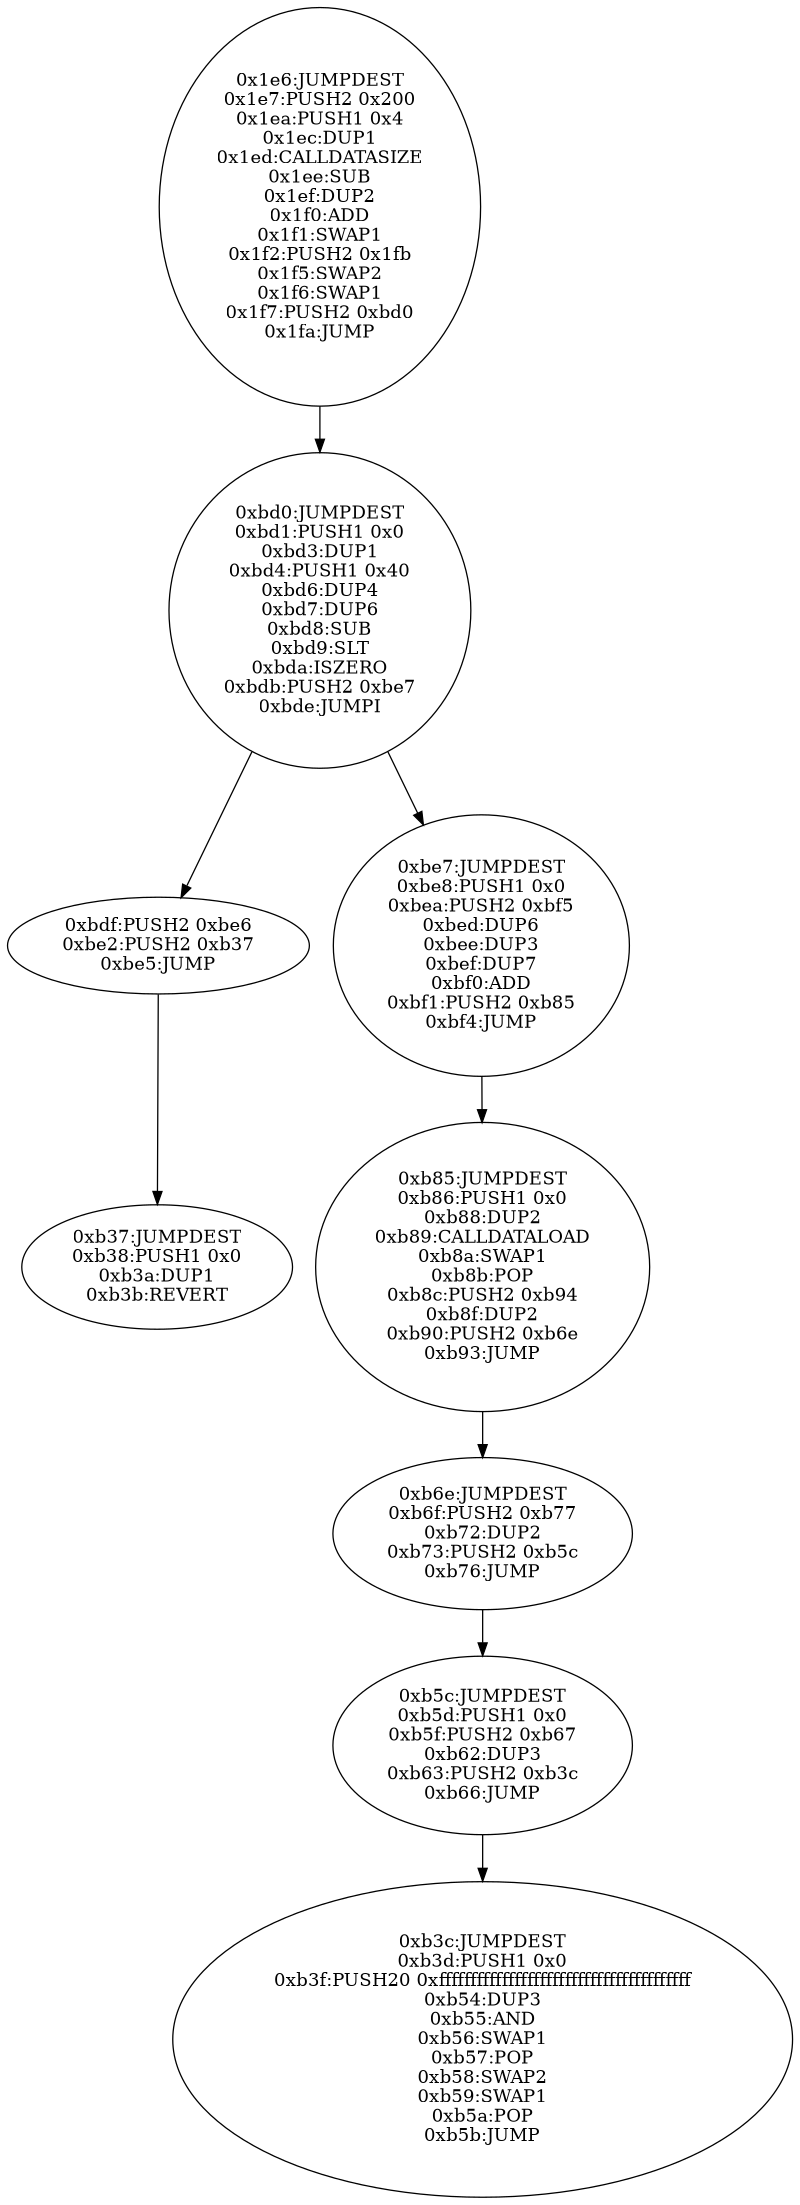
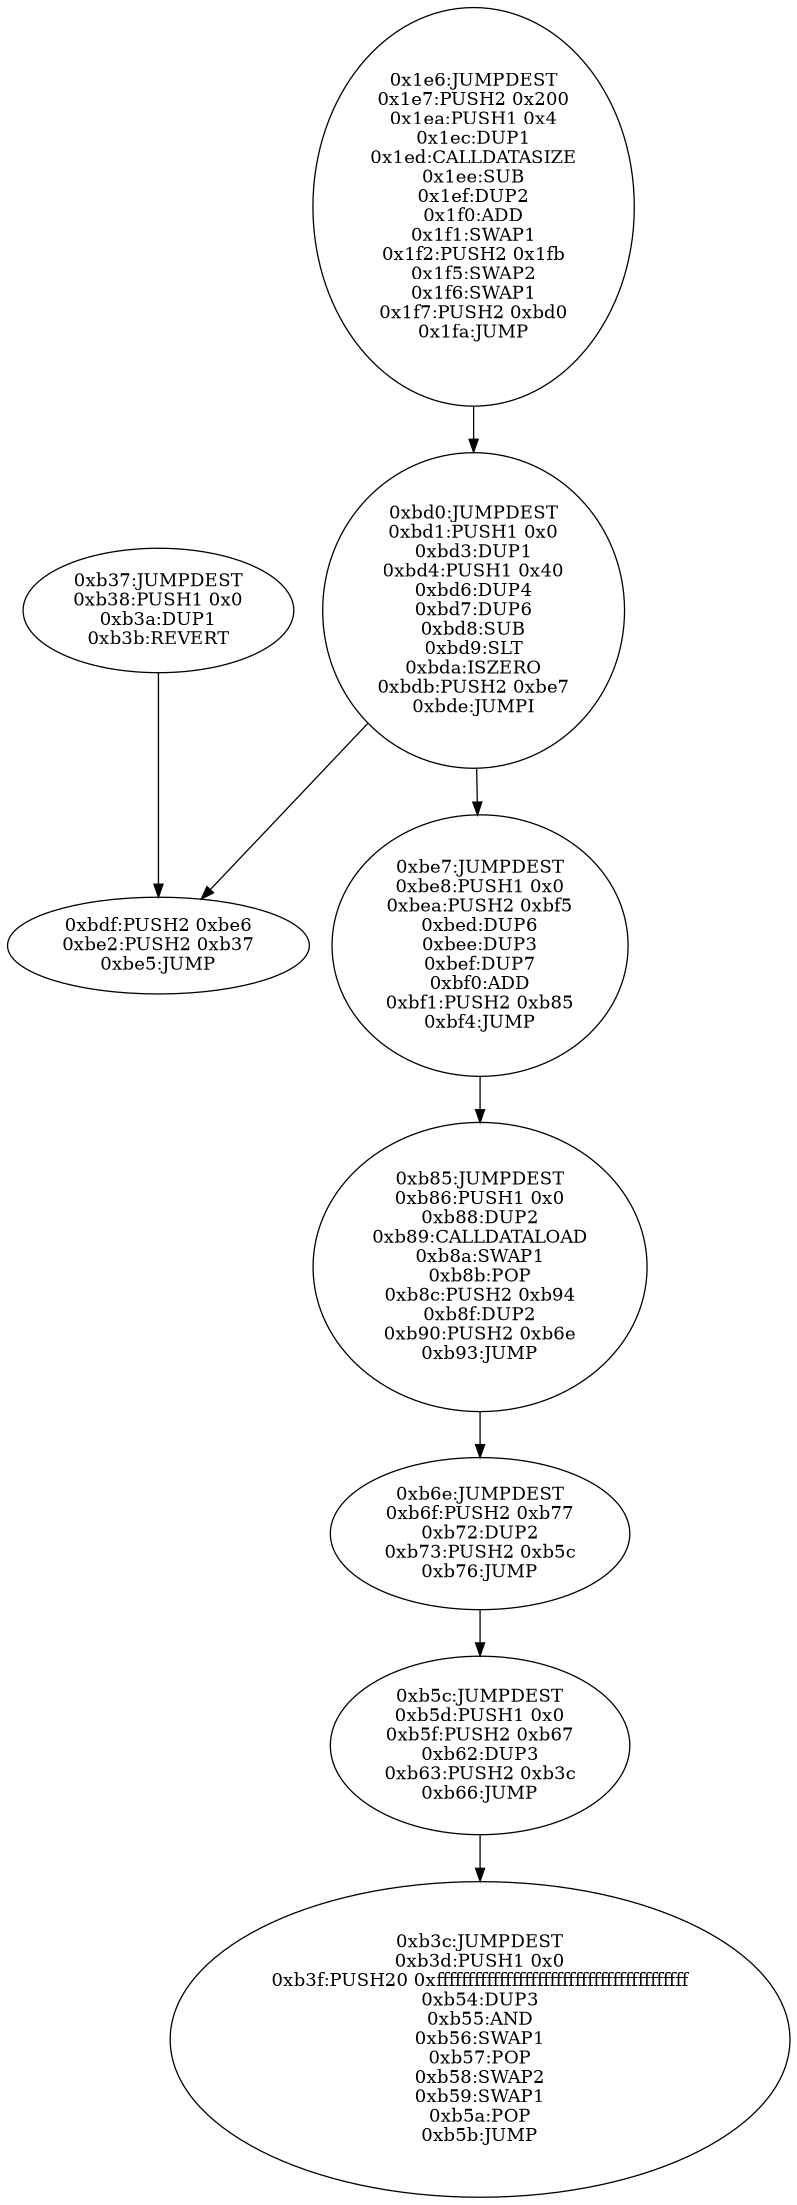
edge "0xbdf:PUSH2 0xbe6 0xbe2:PUSH2 0xb37 0xbe5:JUMP" -> "0xb37:JUMPDEST 0xb38:PUSH1 0x0 0xb3a:DUP1 0xb3b:REVERT": reversed
